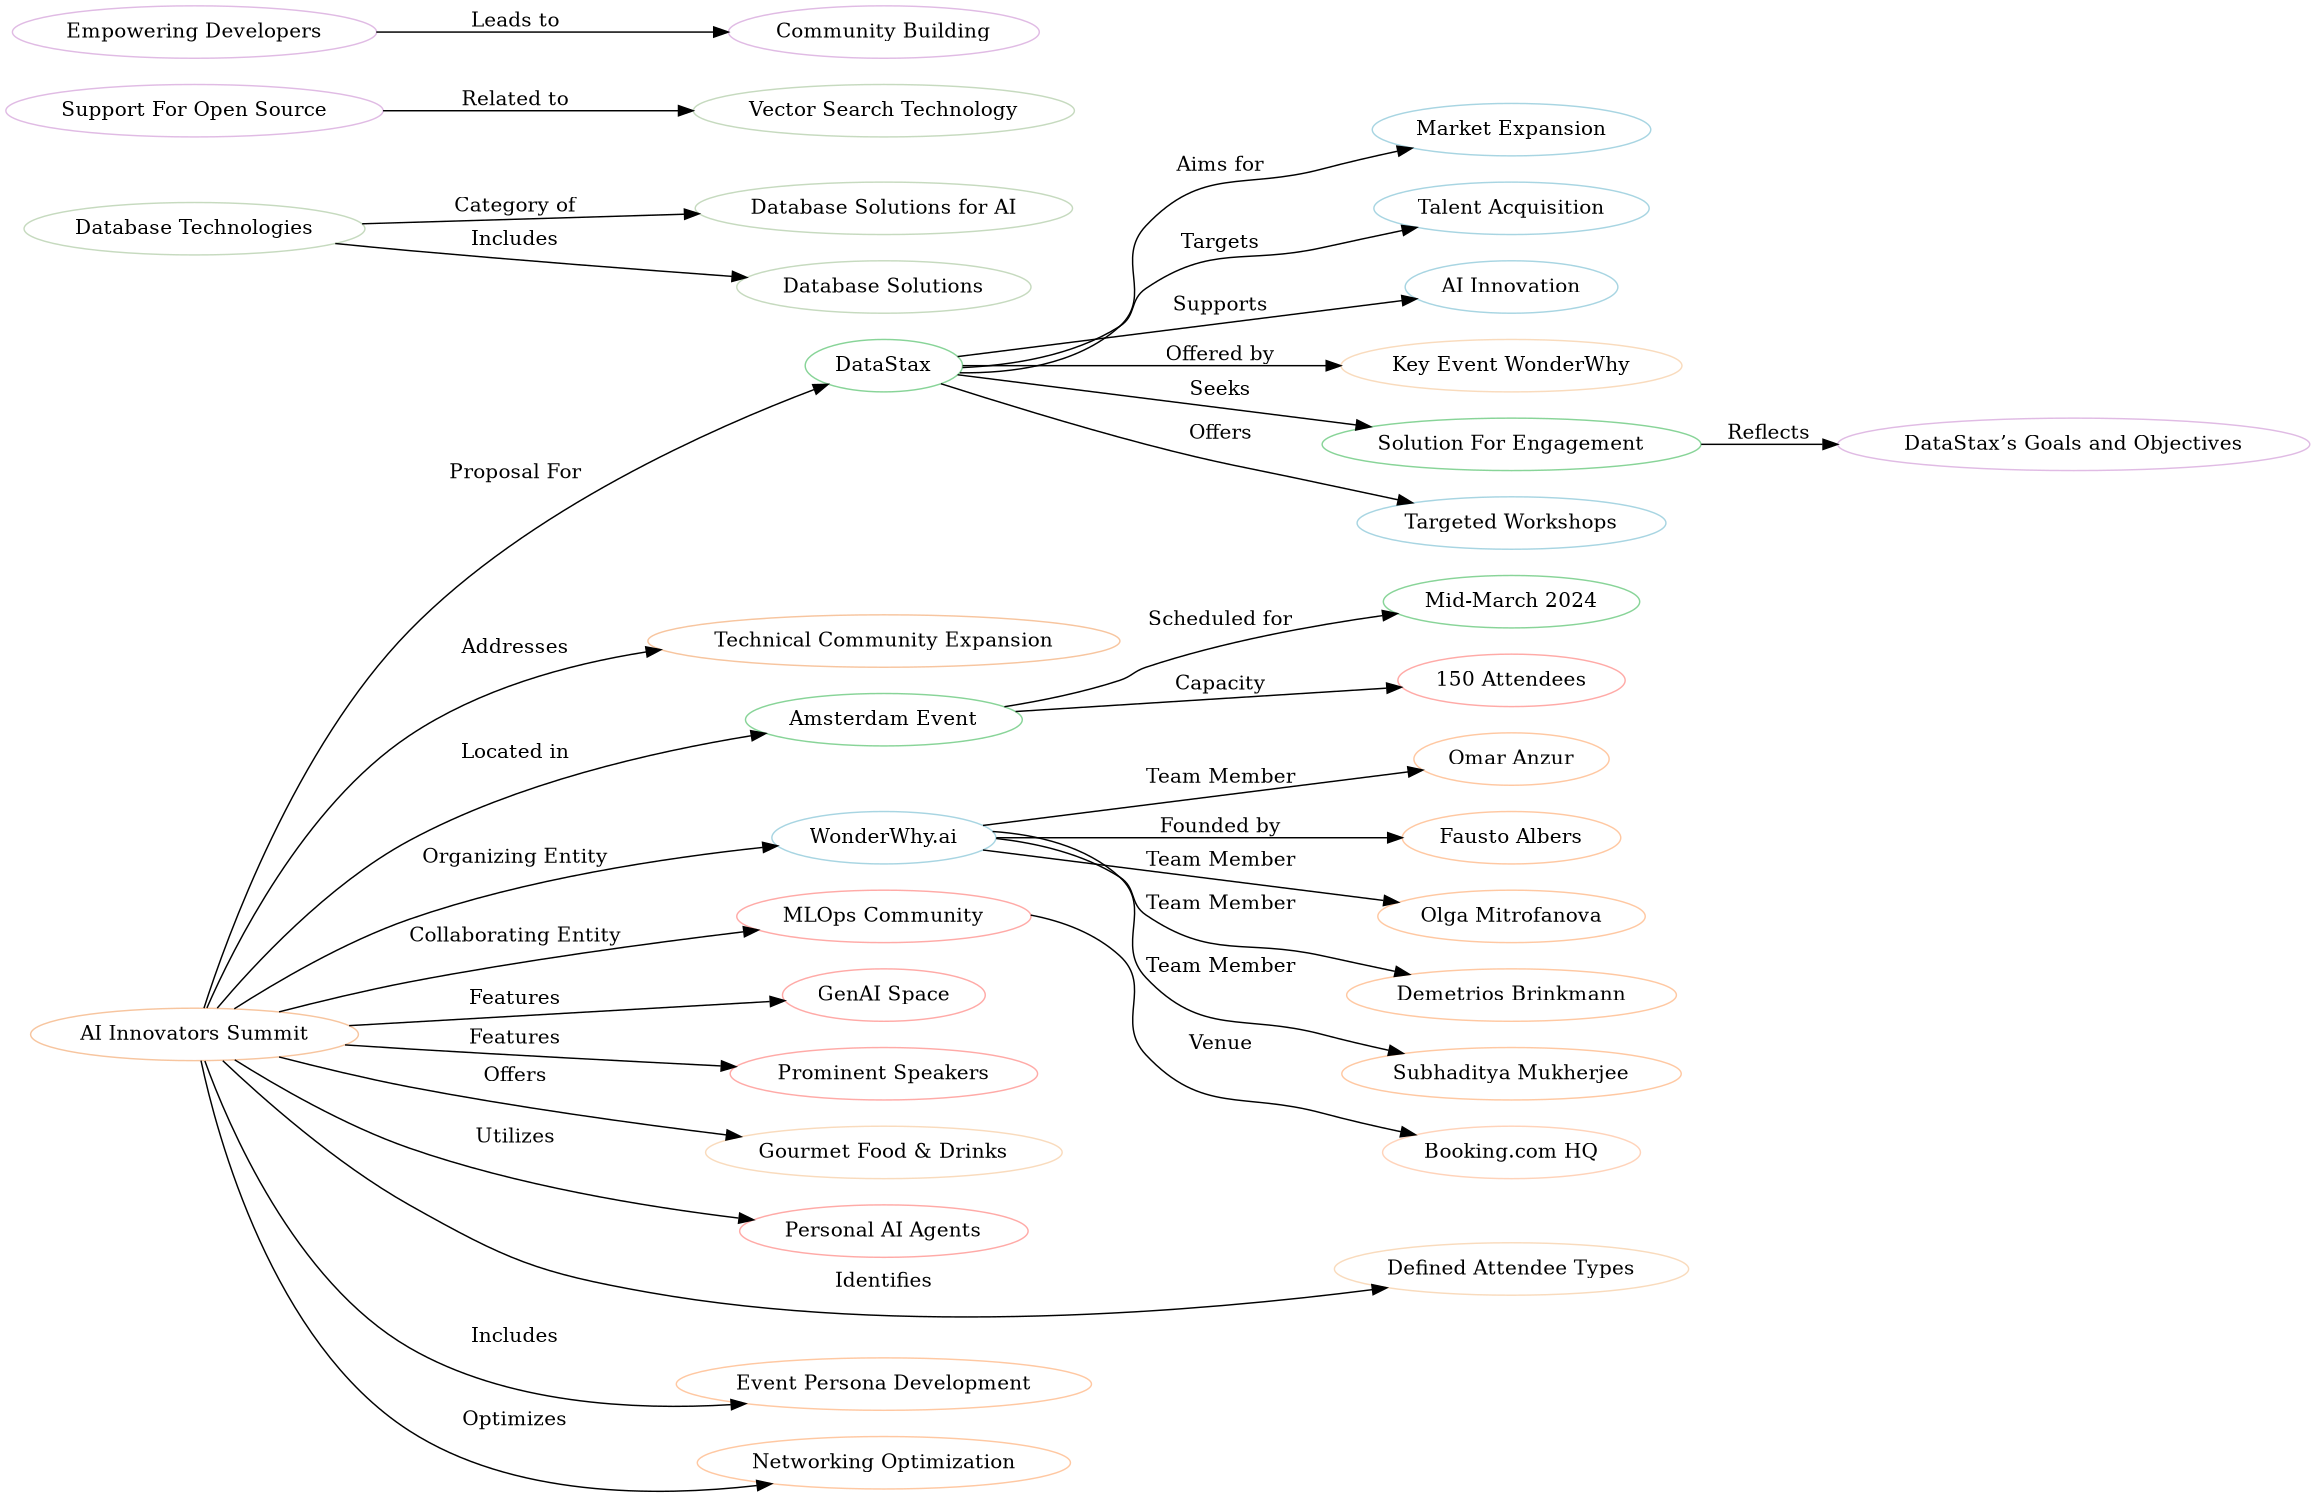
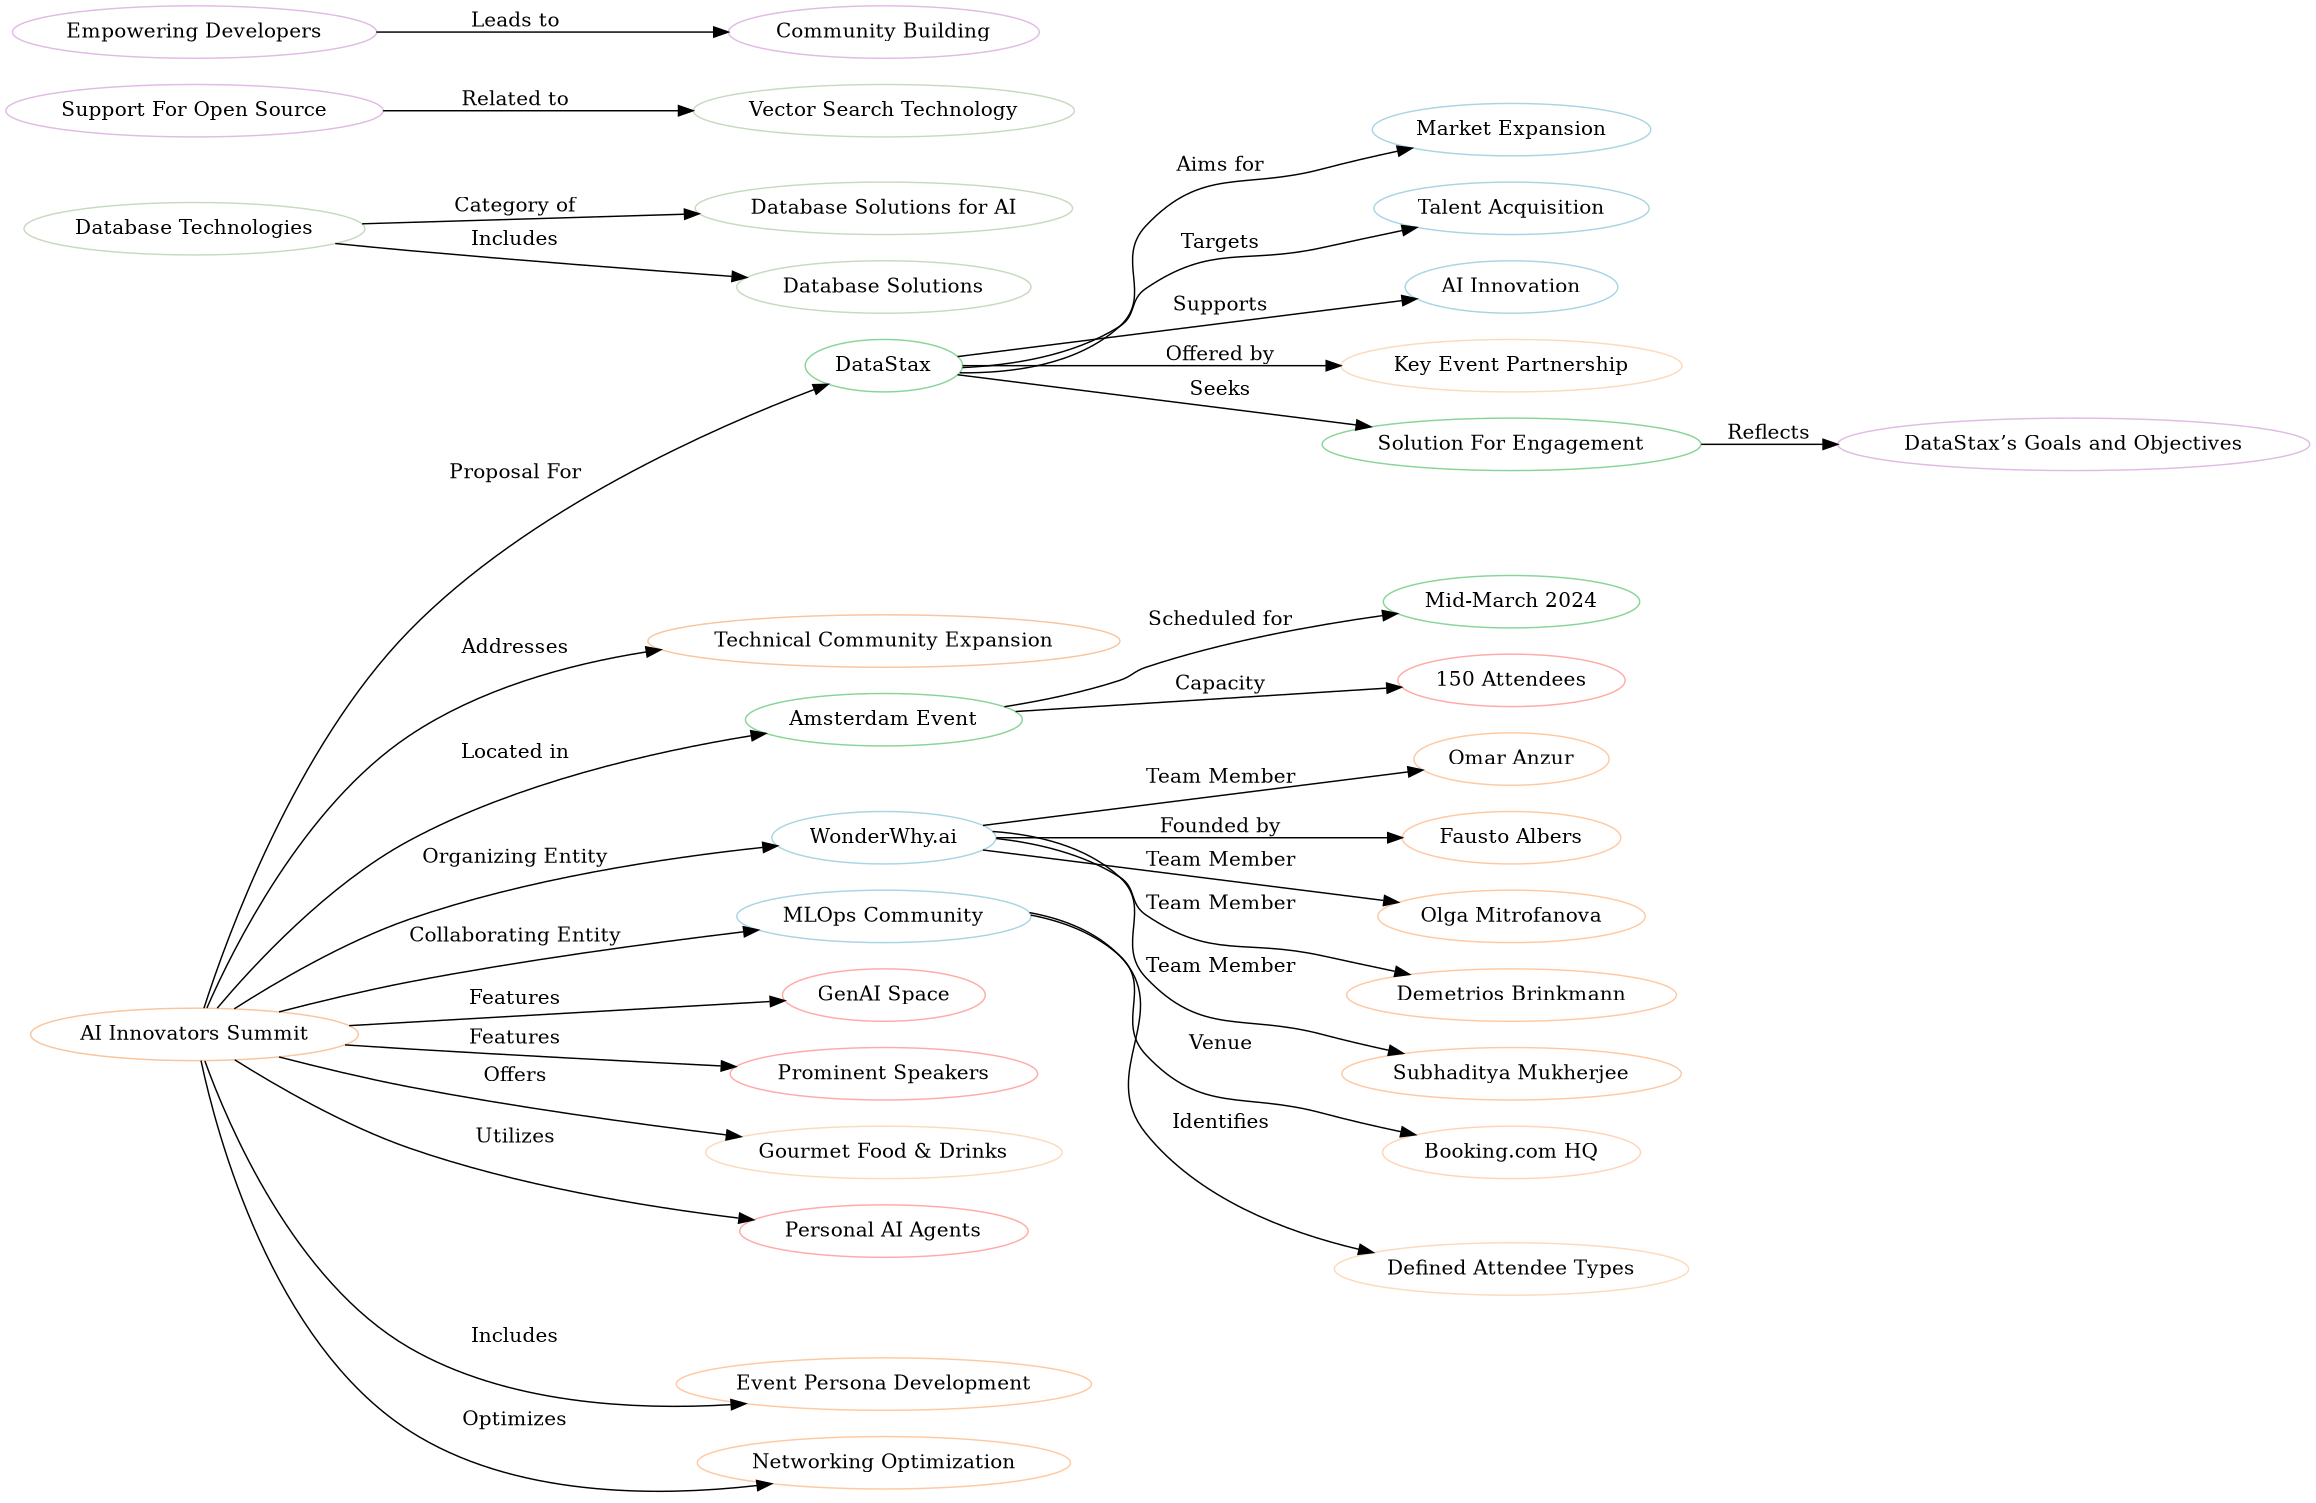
node "Key Event WonderWhy": label "Key Event WonderWhy" -> "Key Event Partnership"
node "Targeted Workshops": removed
node "MLOps Community": color #ffaaa7 -> #a8d5e2
edge "AI Innovators Summit" -> "Defined Attendee Types": now "MLOps Community" -> "Defined Attendee Types"
